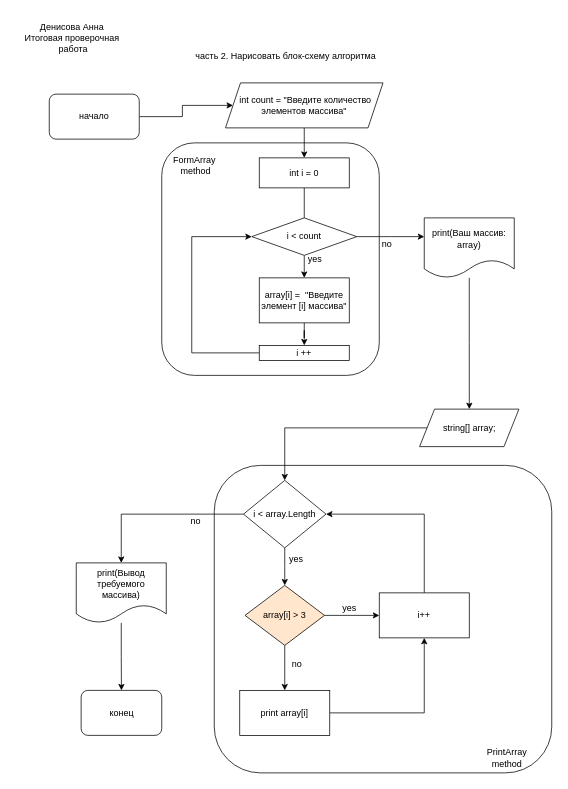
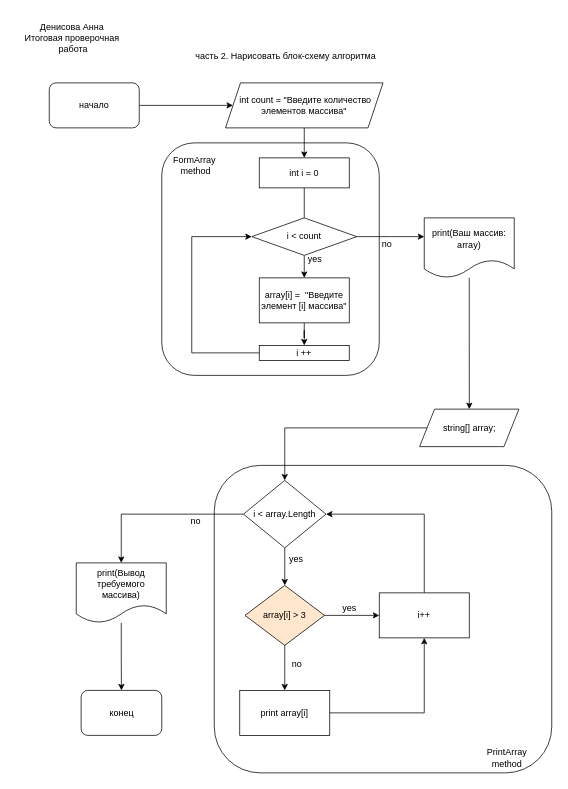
node "начало": moved (94, 117) -> (94, 105)
